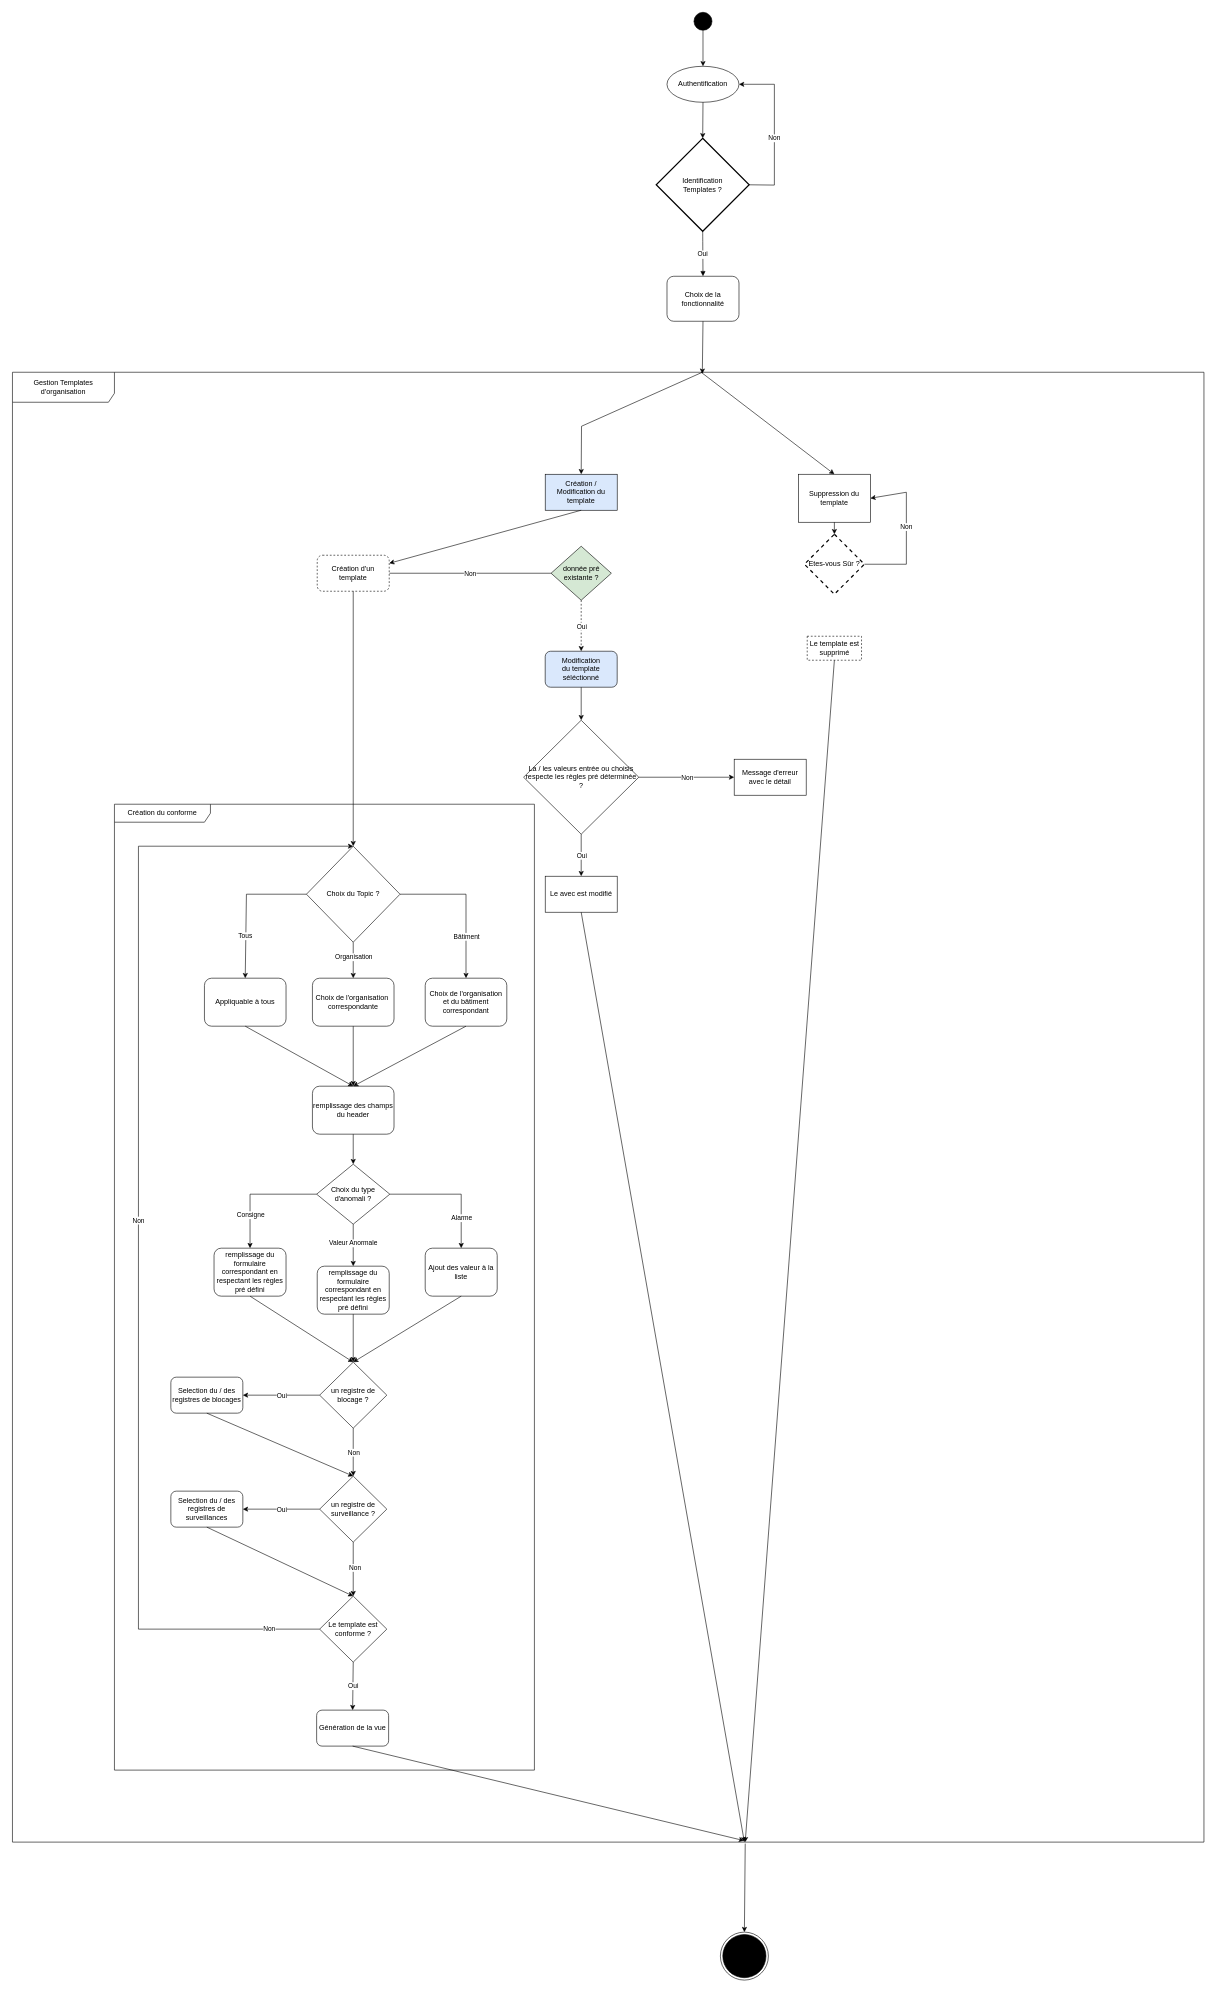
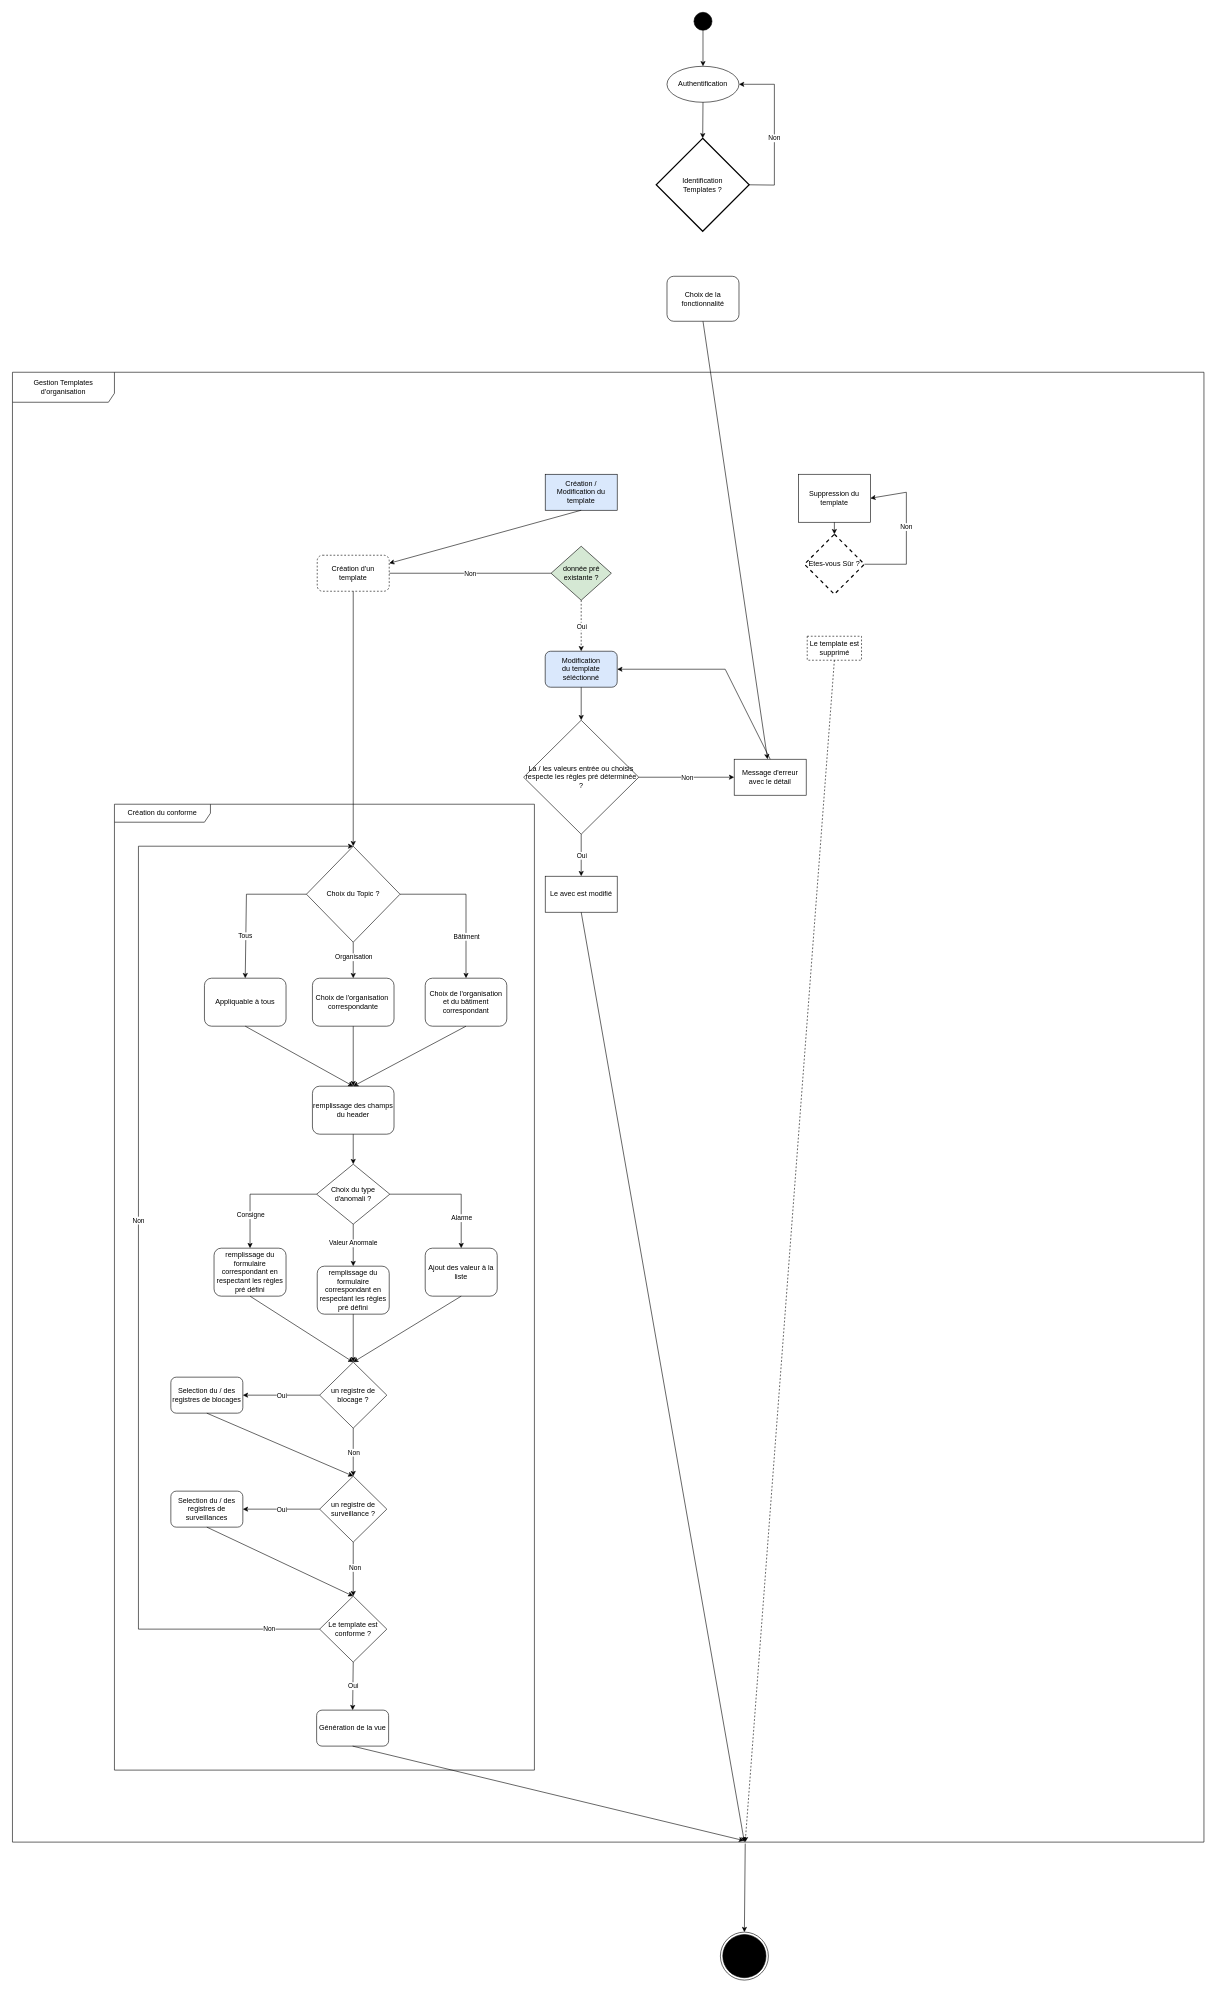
edge "Identification Templates ?" -> "Choix de la fonctionnalité": removed, label "Oui"
edge "Choix de la fonctionnalité" -> "Gestion Templates d'organisation": now "Choix de la fonctionnalité" -> "Message d'erreur avec le détail"
edge "Gestion Templates d'organisation" -> "Création / Modification du template": removed
edge "Gestion Templates d'organisation" -> "Suppression du template": removed
edge "Message d'erreur avec le détail" -> "Modification du template séléctionné": added
edge "Le template est supprimé" -> "Gestion Templates d'organisation": style solid -> dashed
